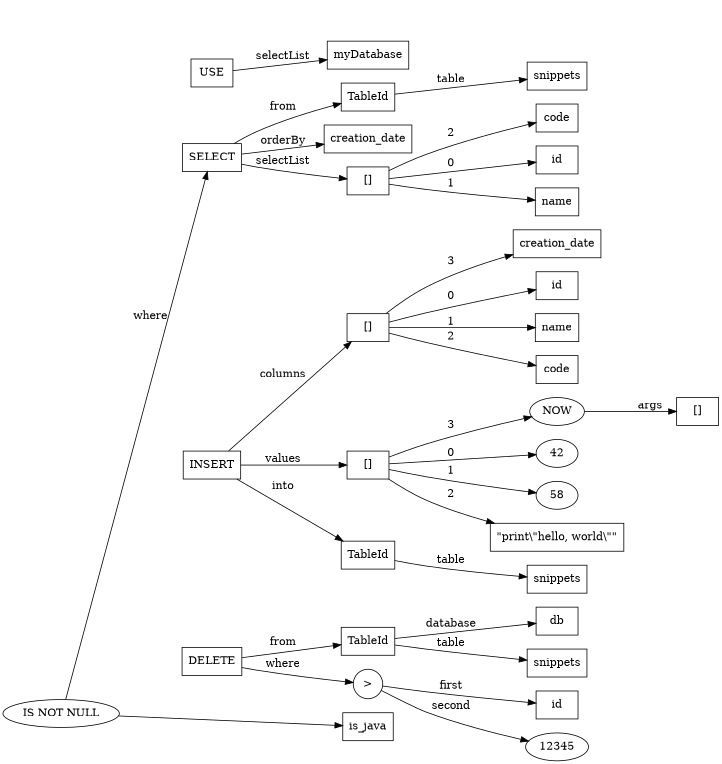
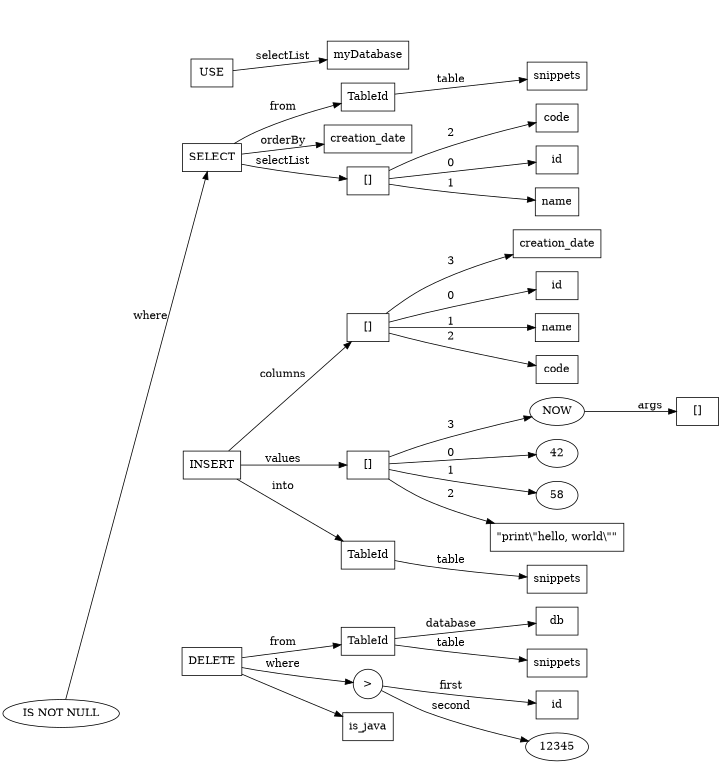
edge "IS NOT NULL" -> "is_java": now "DELETE" -> "is_java"
